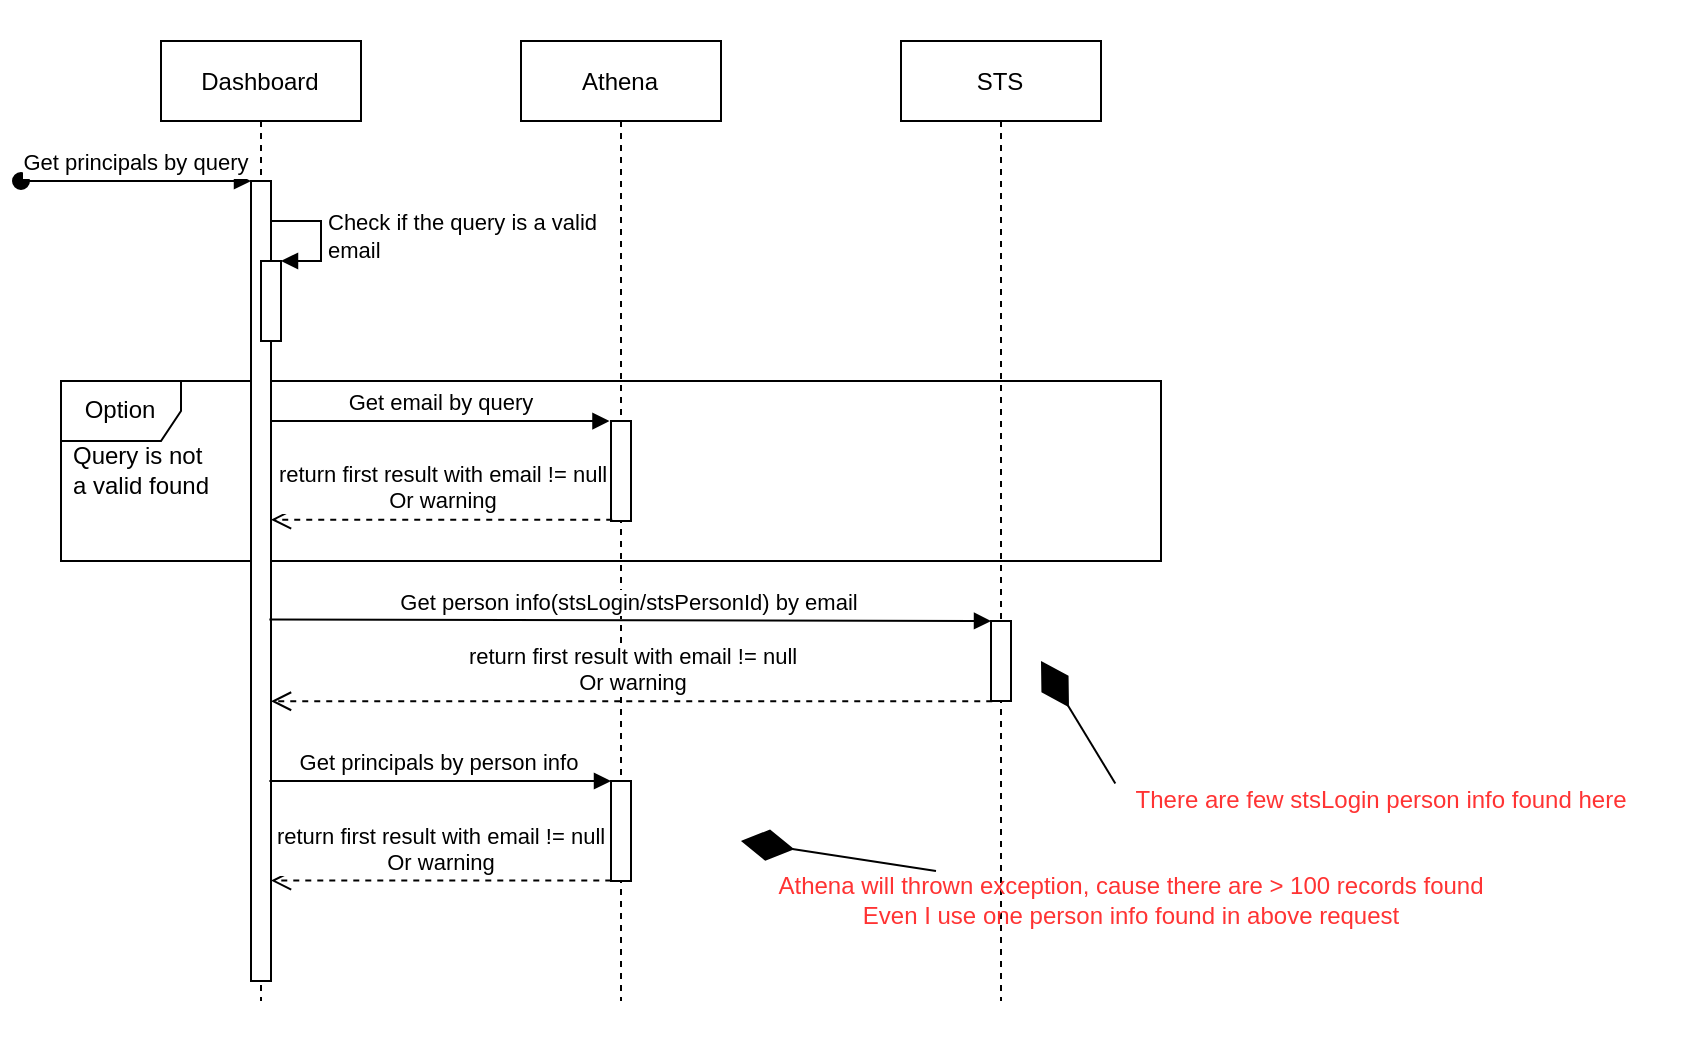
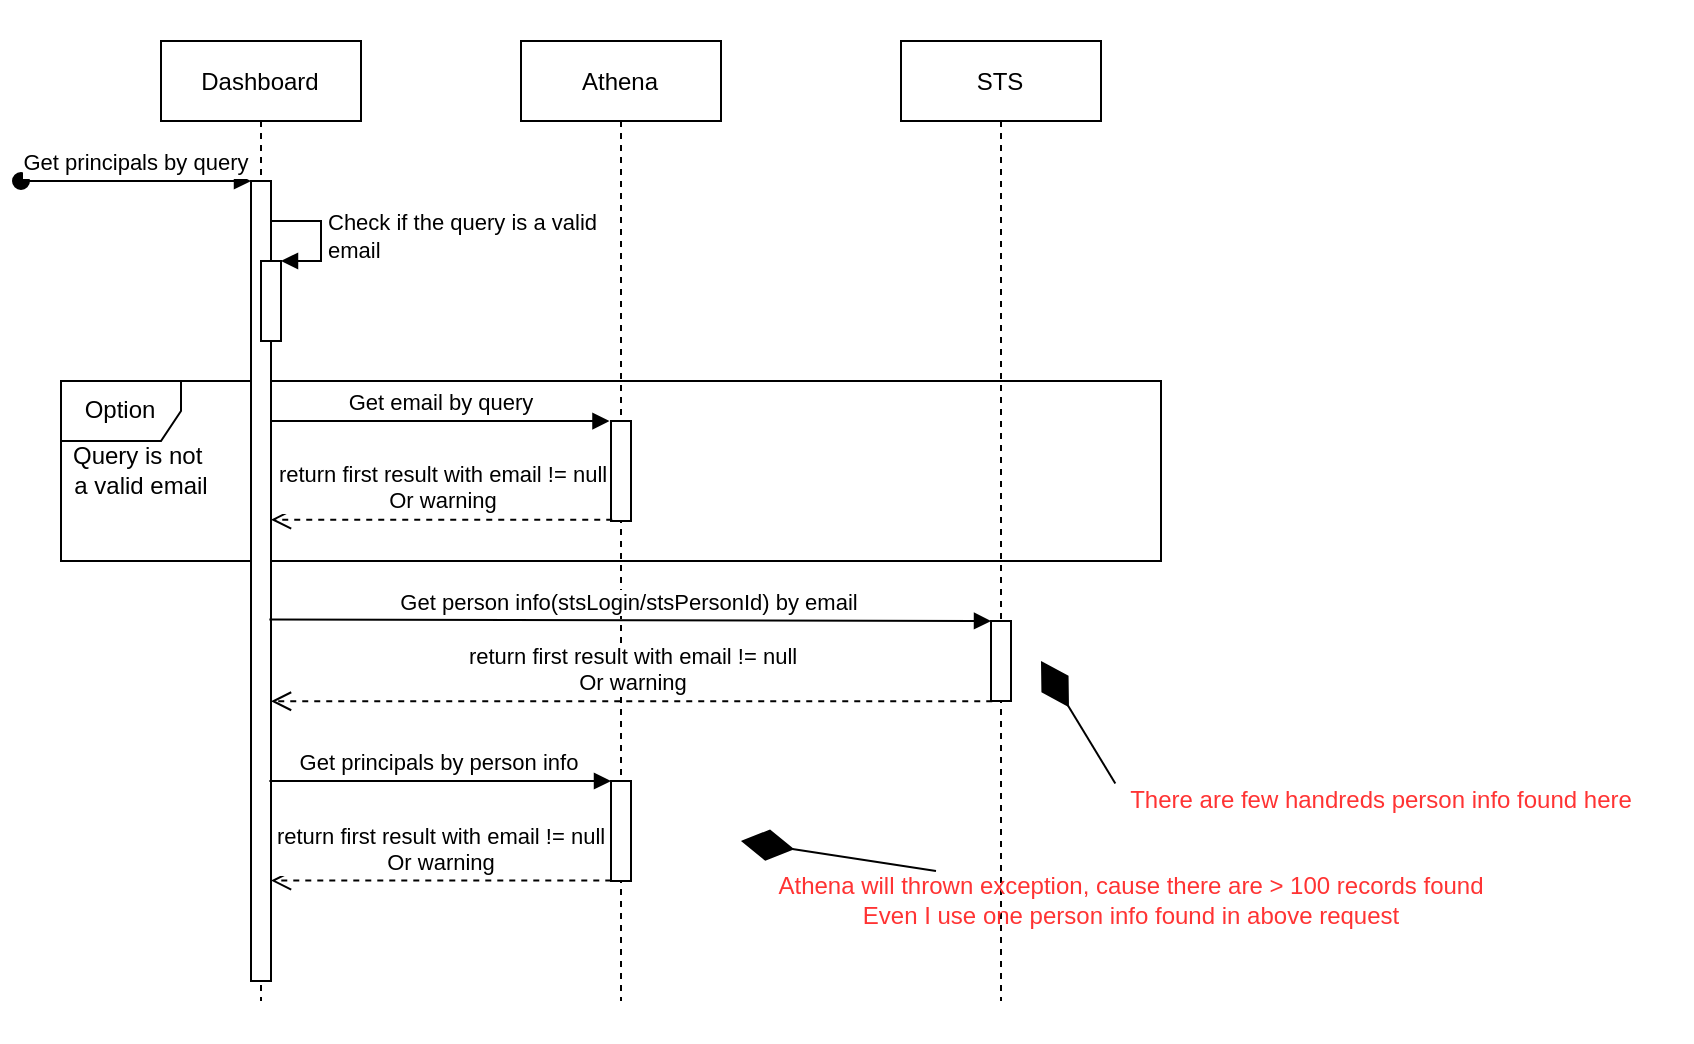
node "Query is not a valid found": label "Query is not a valid found" -> "Query is not a valid email"
node "There are few stsLogin person info found here": label "There are few stsLogin person info found here" -> "There are few handreds person info found here"
